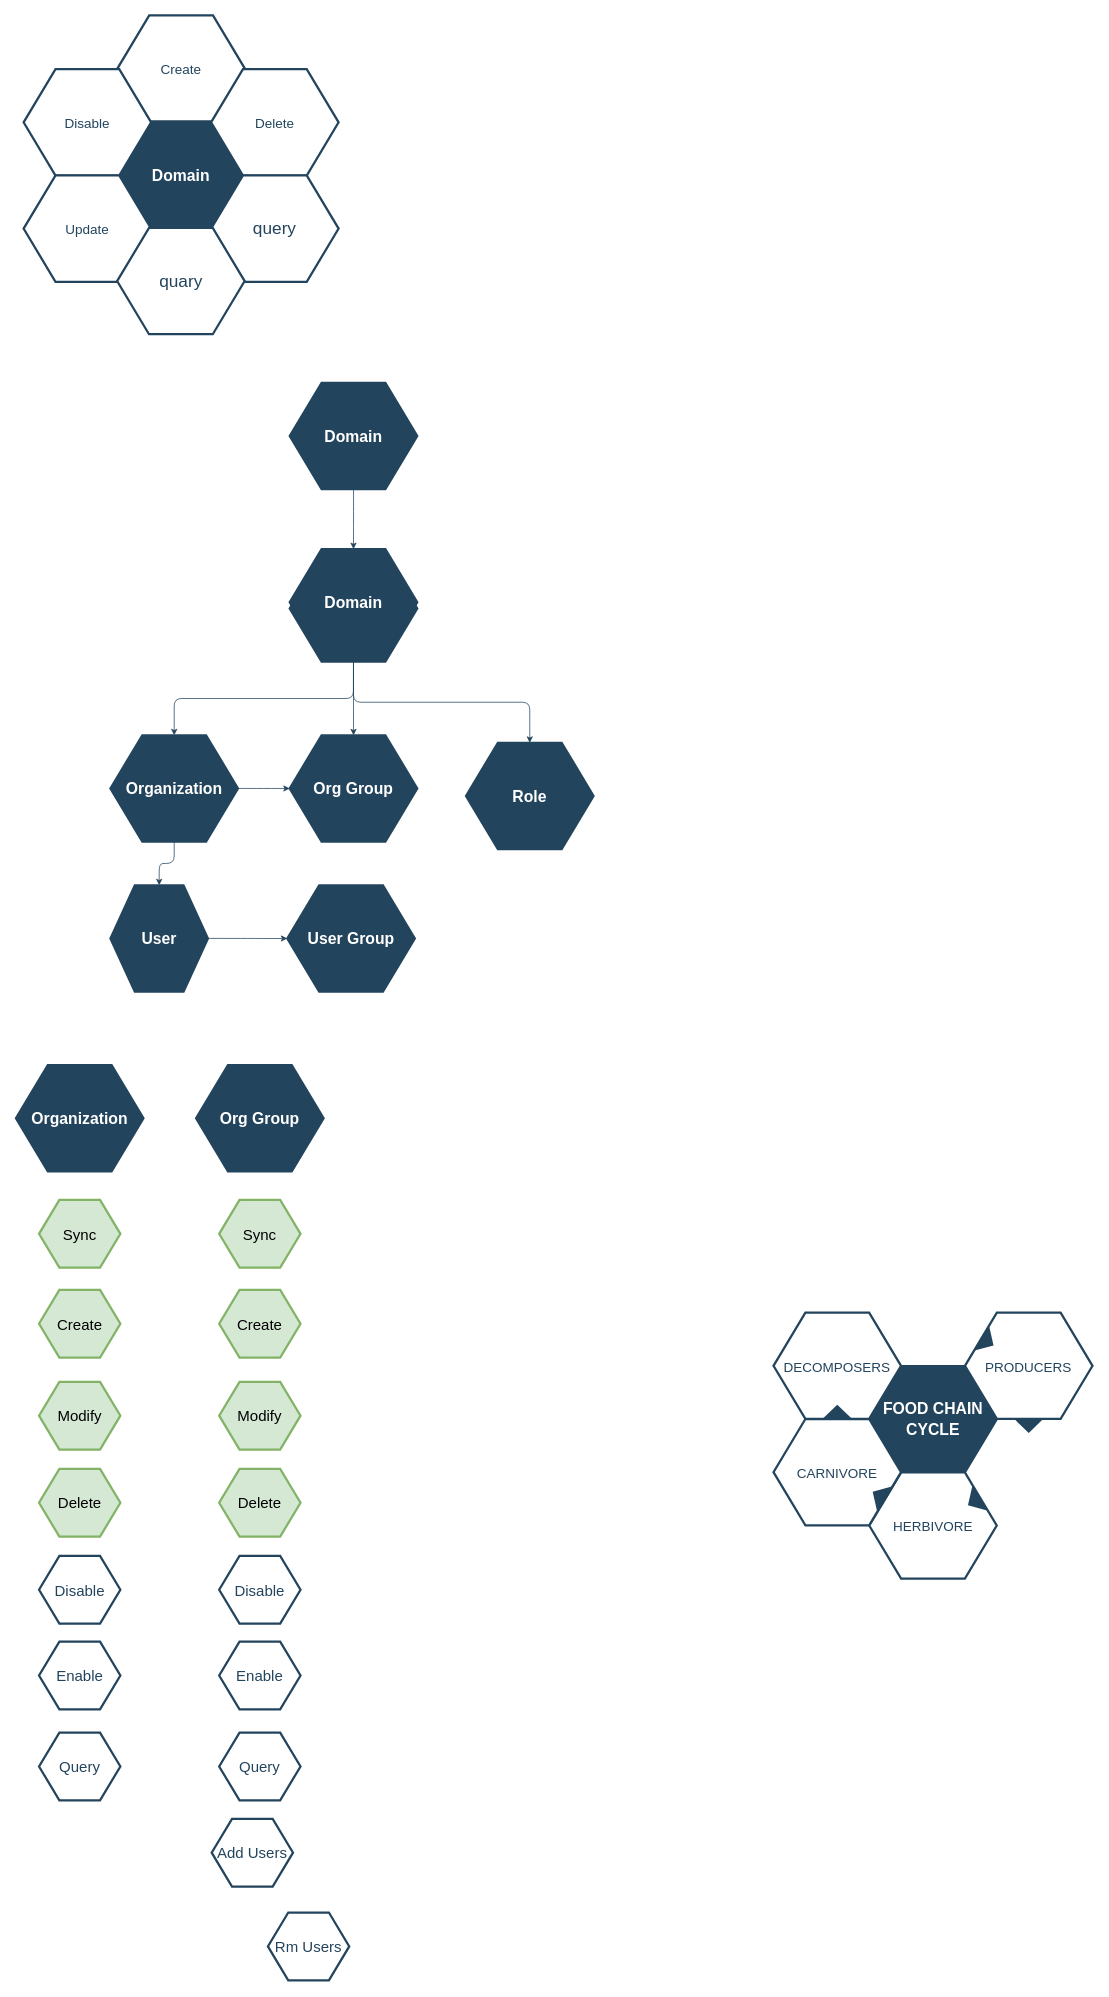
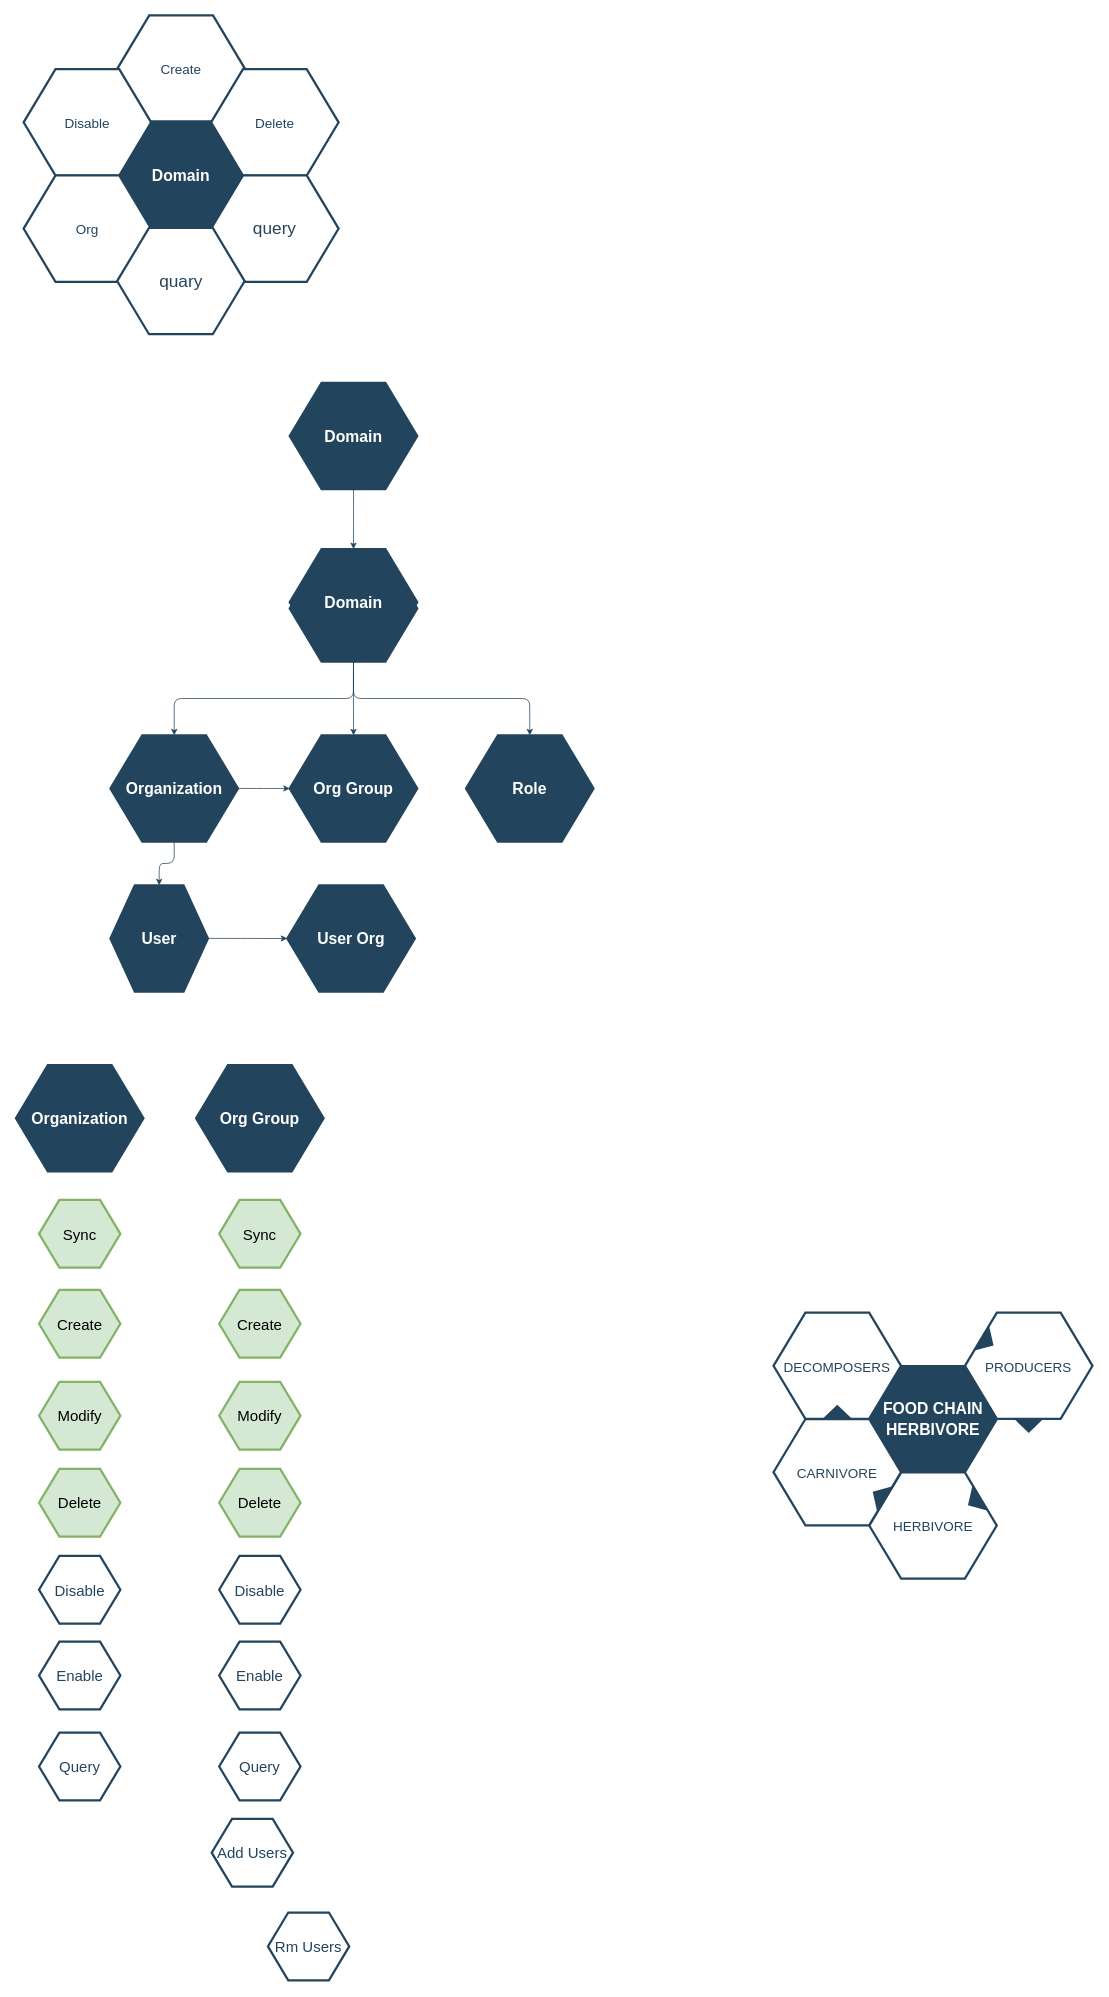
node "Update": label "Update" -> "Org"
node "Role": moved (530, 796) -> (530, 789)
node "User Group": label "User Group" -> "User Org"
node "FOOD CHAIN CYCLE": label "FOOD CHAIN CYCLE" -> "FOOD CHAIN HERBIVORE"
